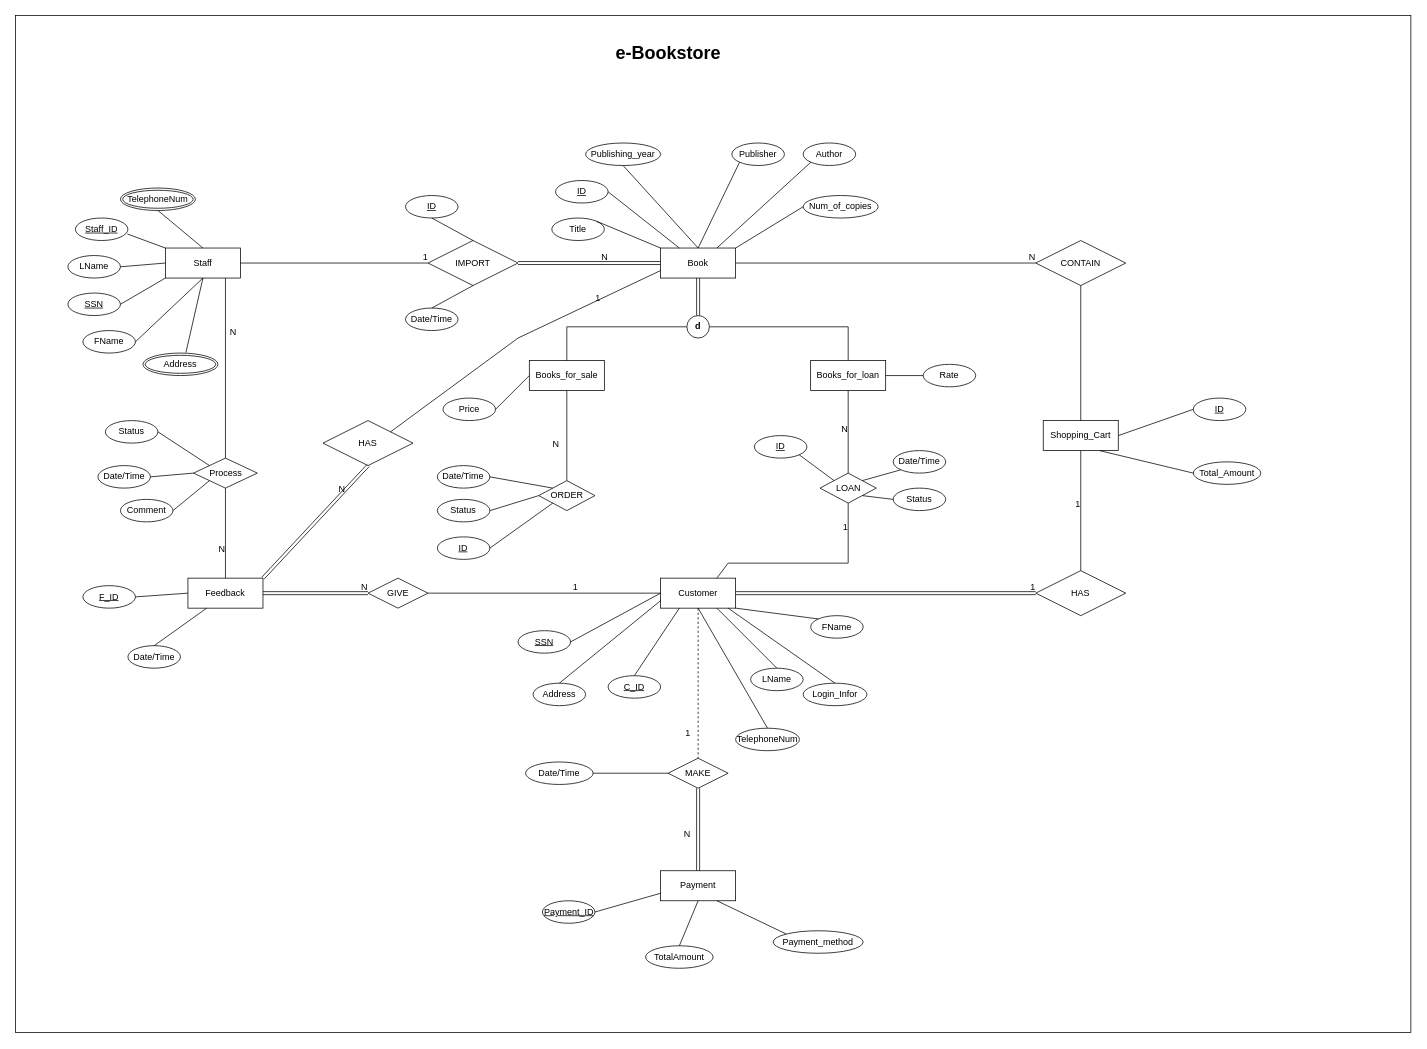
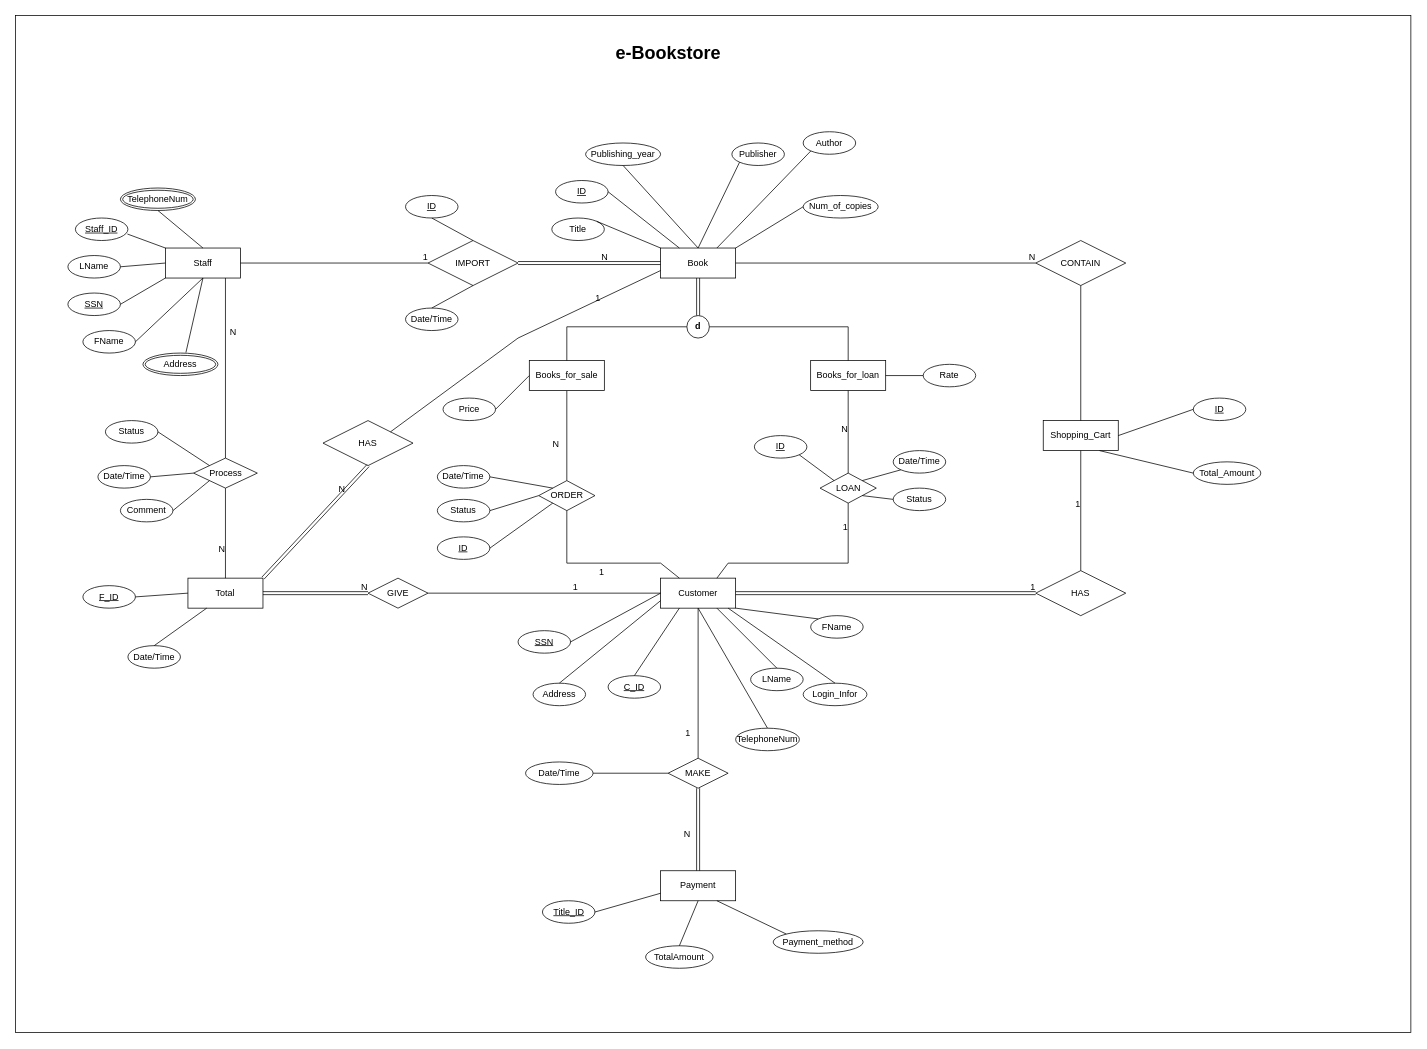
node "Author": moved (829, 154) -> (829, 143)
edge "ORDER" -- "Customer": added, label "1"
node "Feedback": label "Feedback" -> "Total"
edge "Customer" -- "MAKE": style dashed -> solid
node "Payment_ID": label "Payment_ID" -> "Title_ID"
